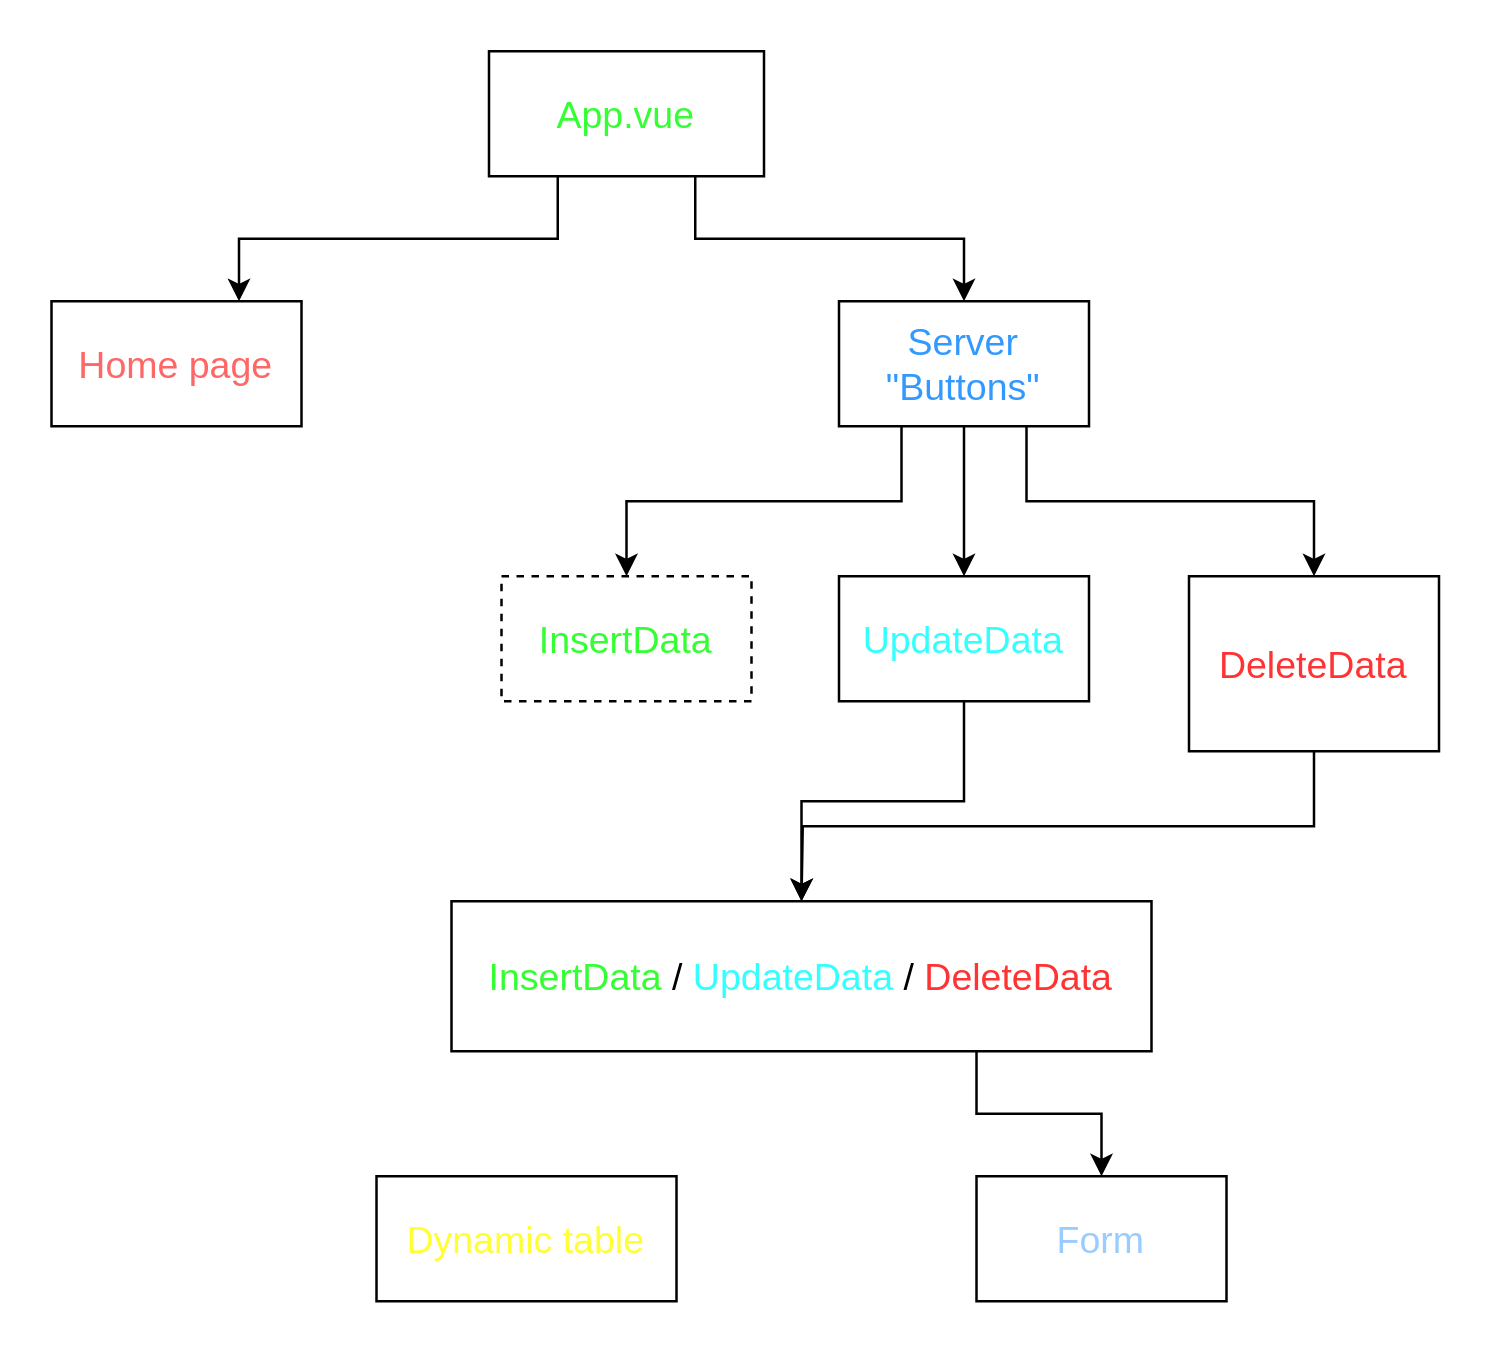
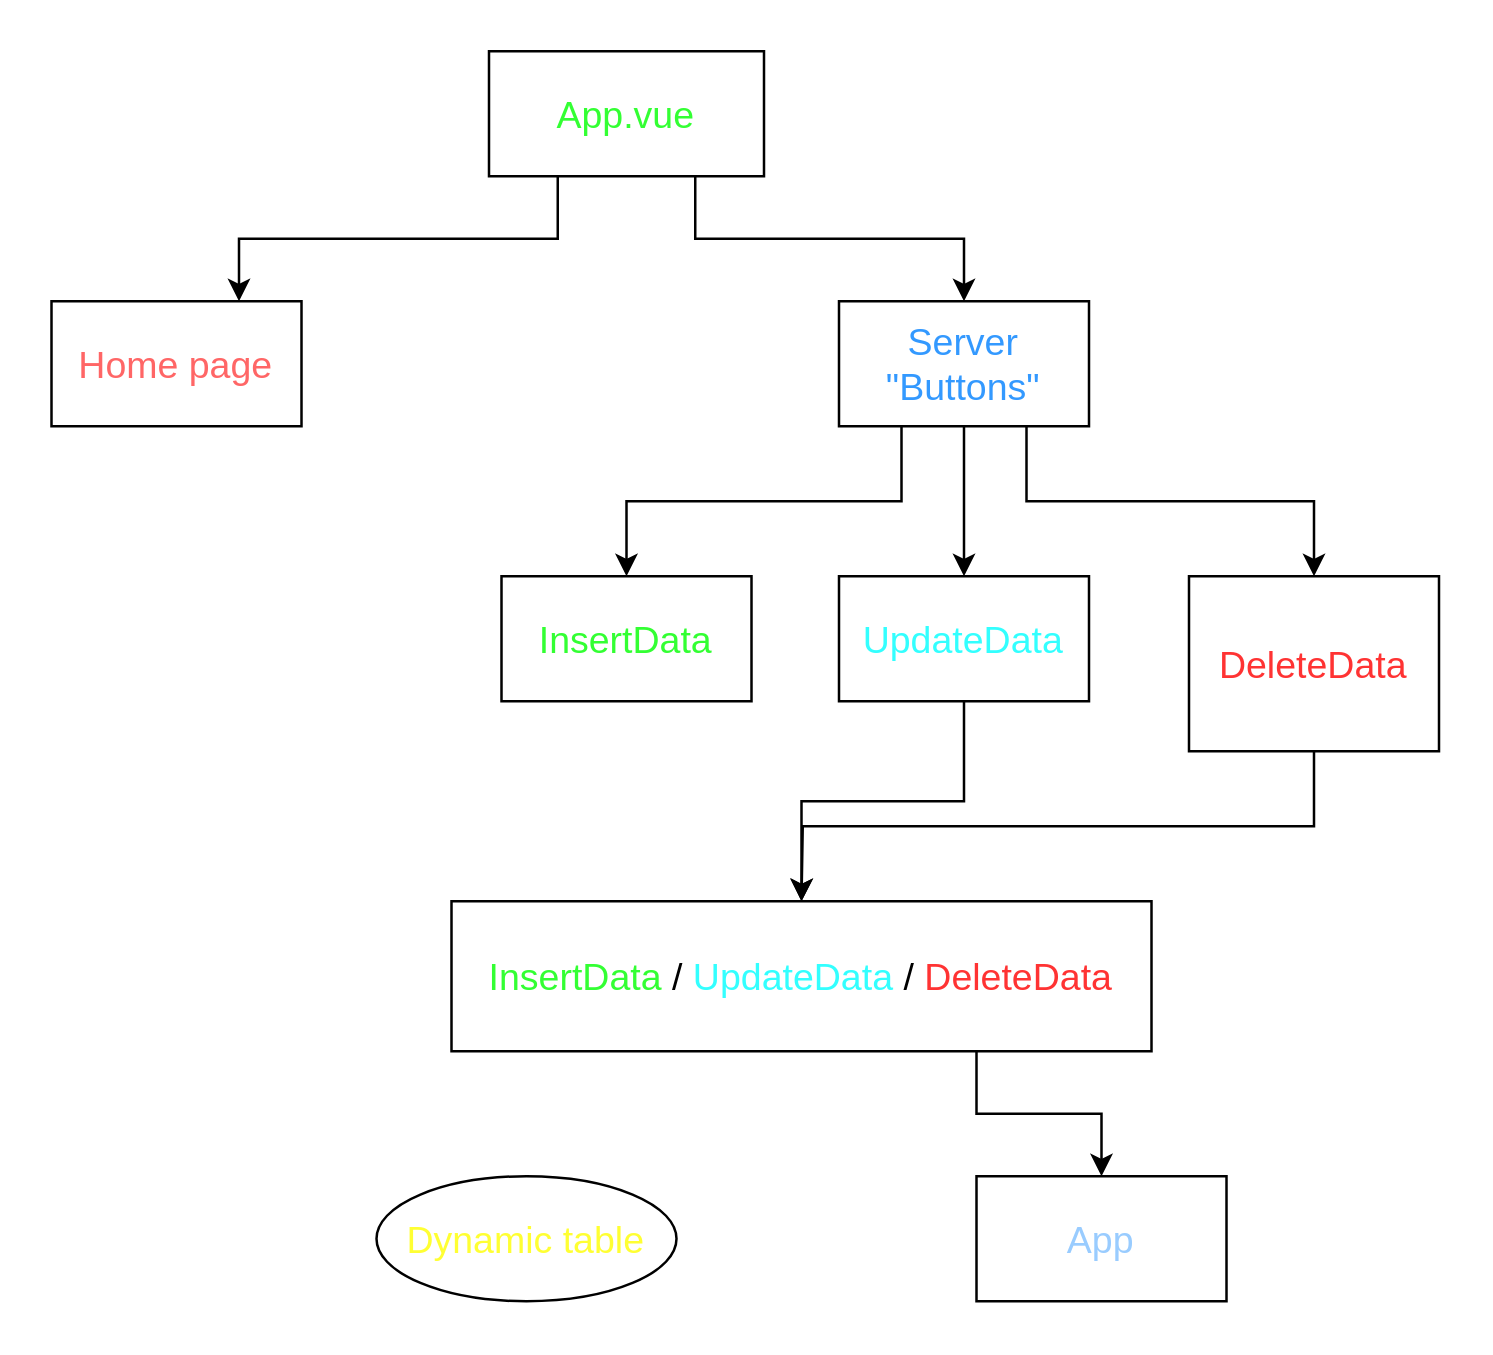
node "InsertData": style dashed -> solid
node "Dynamic table": shape rectangle -> ellipse
node "Form": label "Form" -> "App"
